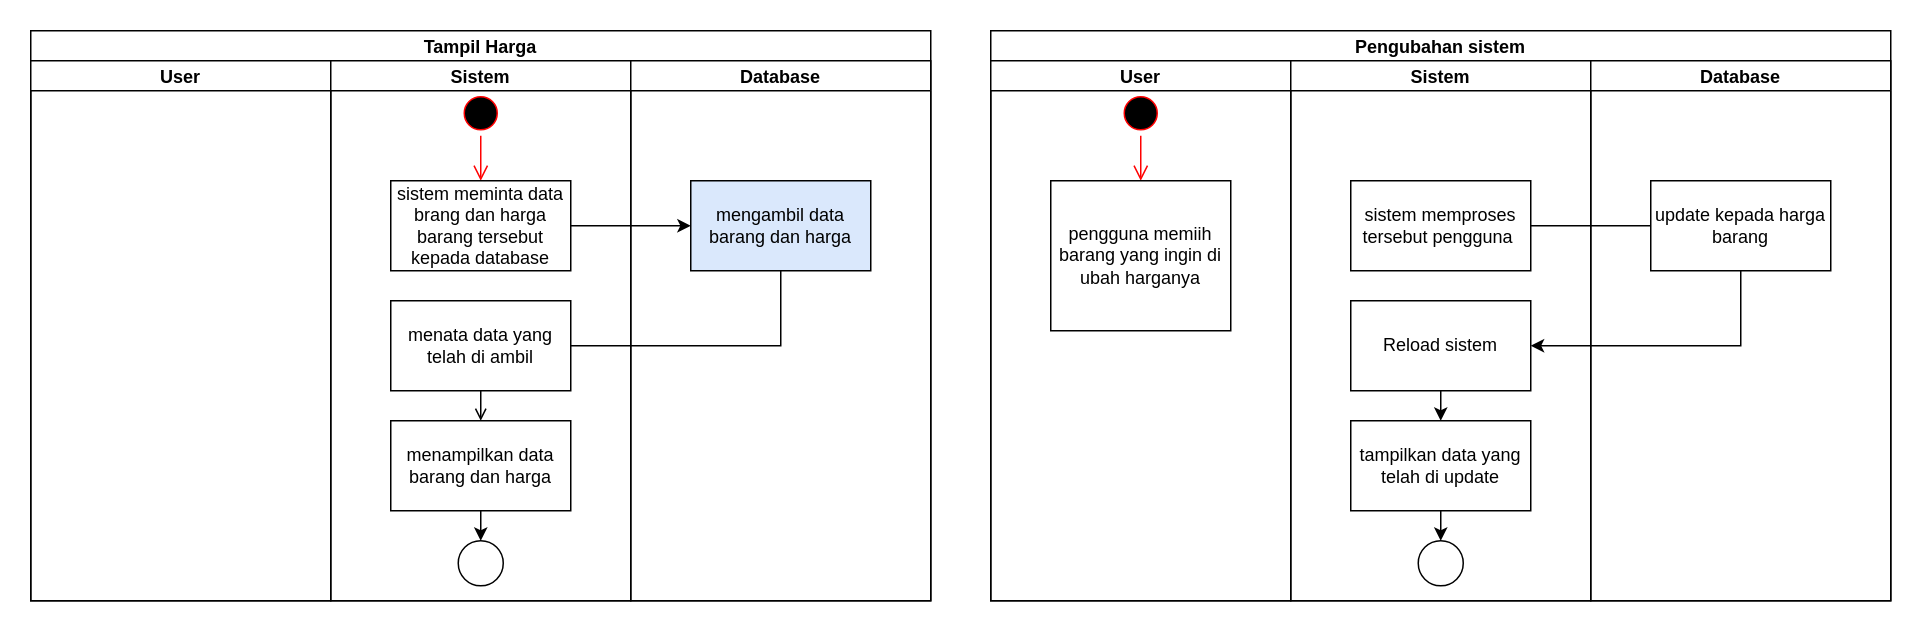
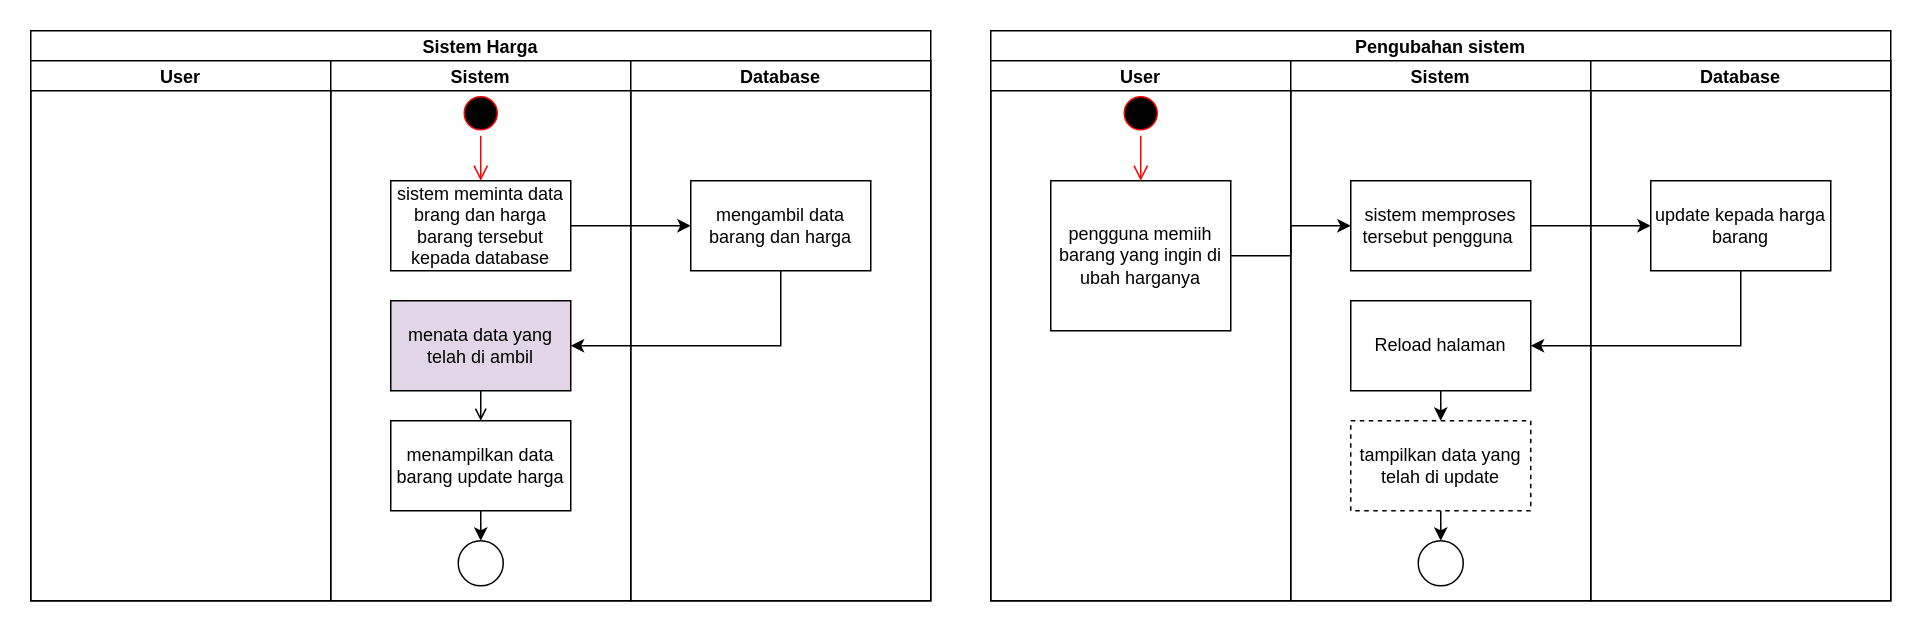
node "Tampil Harga": label "Tampil Harga" -> "Sistem Harga"
node "mengambil data barang dan harga": fillcolor #dae8fc -> #ffffff
edge "sistem memproses tersebut pengguna" -- "update kepada harga barang": arrowhead none -> classic
edge "pengguna memiih barang yang ingin di ubah harganya" -> "sistem memproses tersebut pengguna": added
node "menata data yang telah di ambil": fillcolor #ffffff -> #e1d5e7
edge "mengambil data barang dan harga" -- "menata data yang telah di ambil": arrowhead none -> classic
node "Reload sistem": label "Reload sistem" -> "Reload halaman"
node "menampilkan data barang dan harga": label "menampilkan data barang dan harga" -> "menampilkan data barang update harga"
node "tampilkan data yang telah di update": style solid -> dashed
